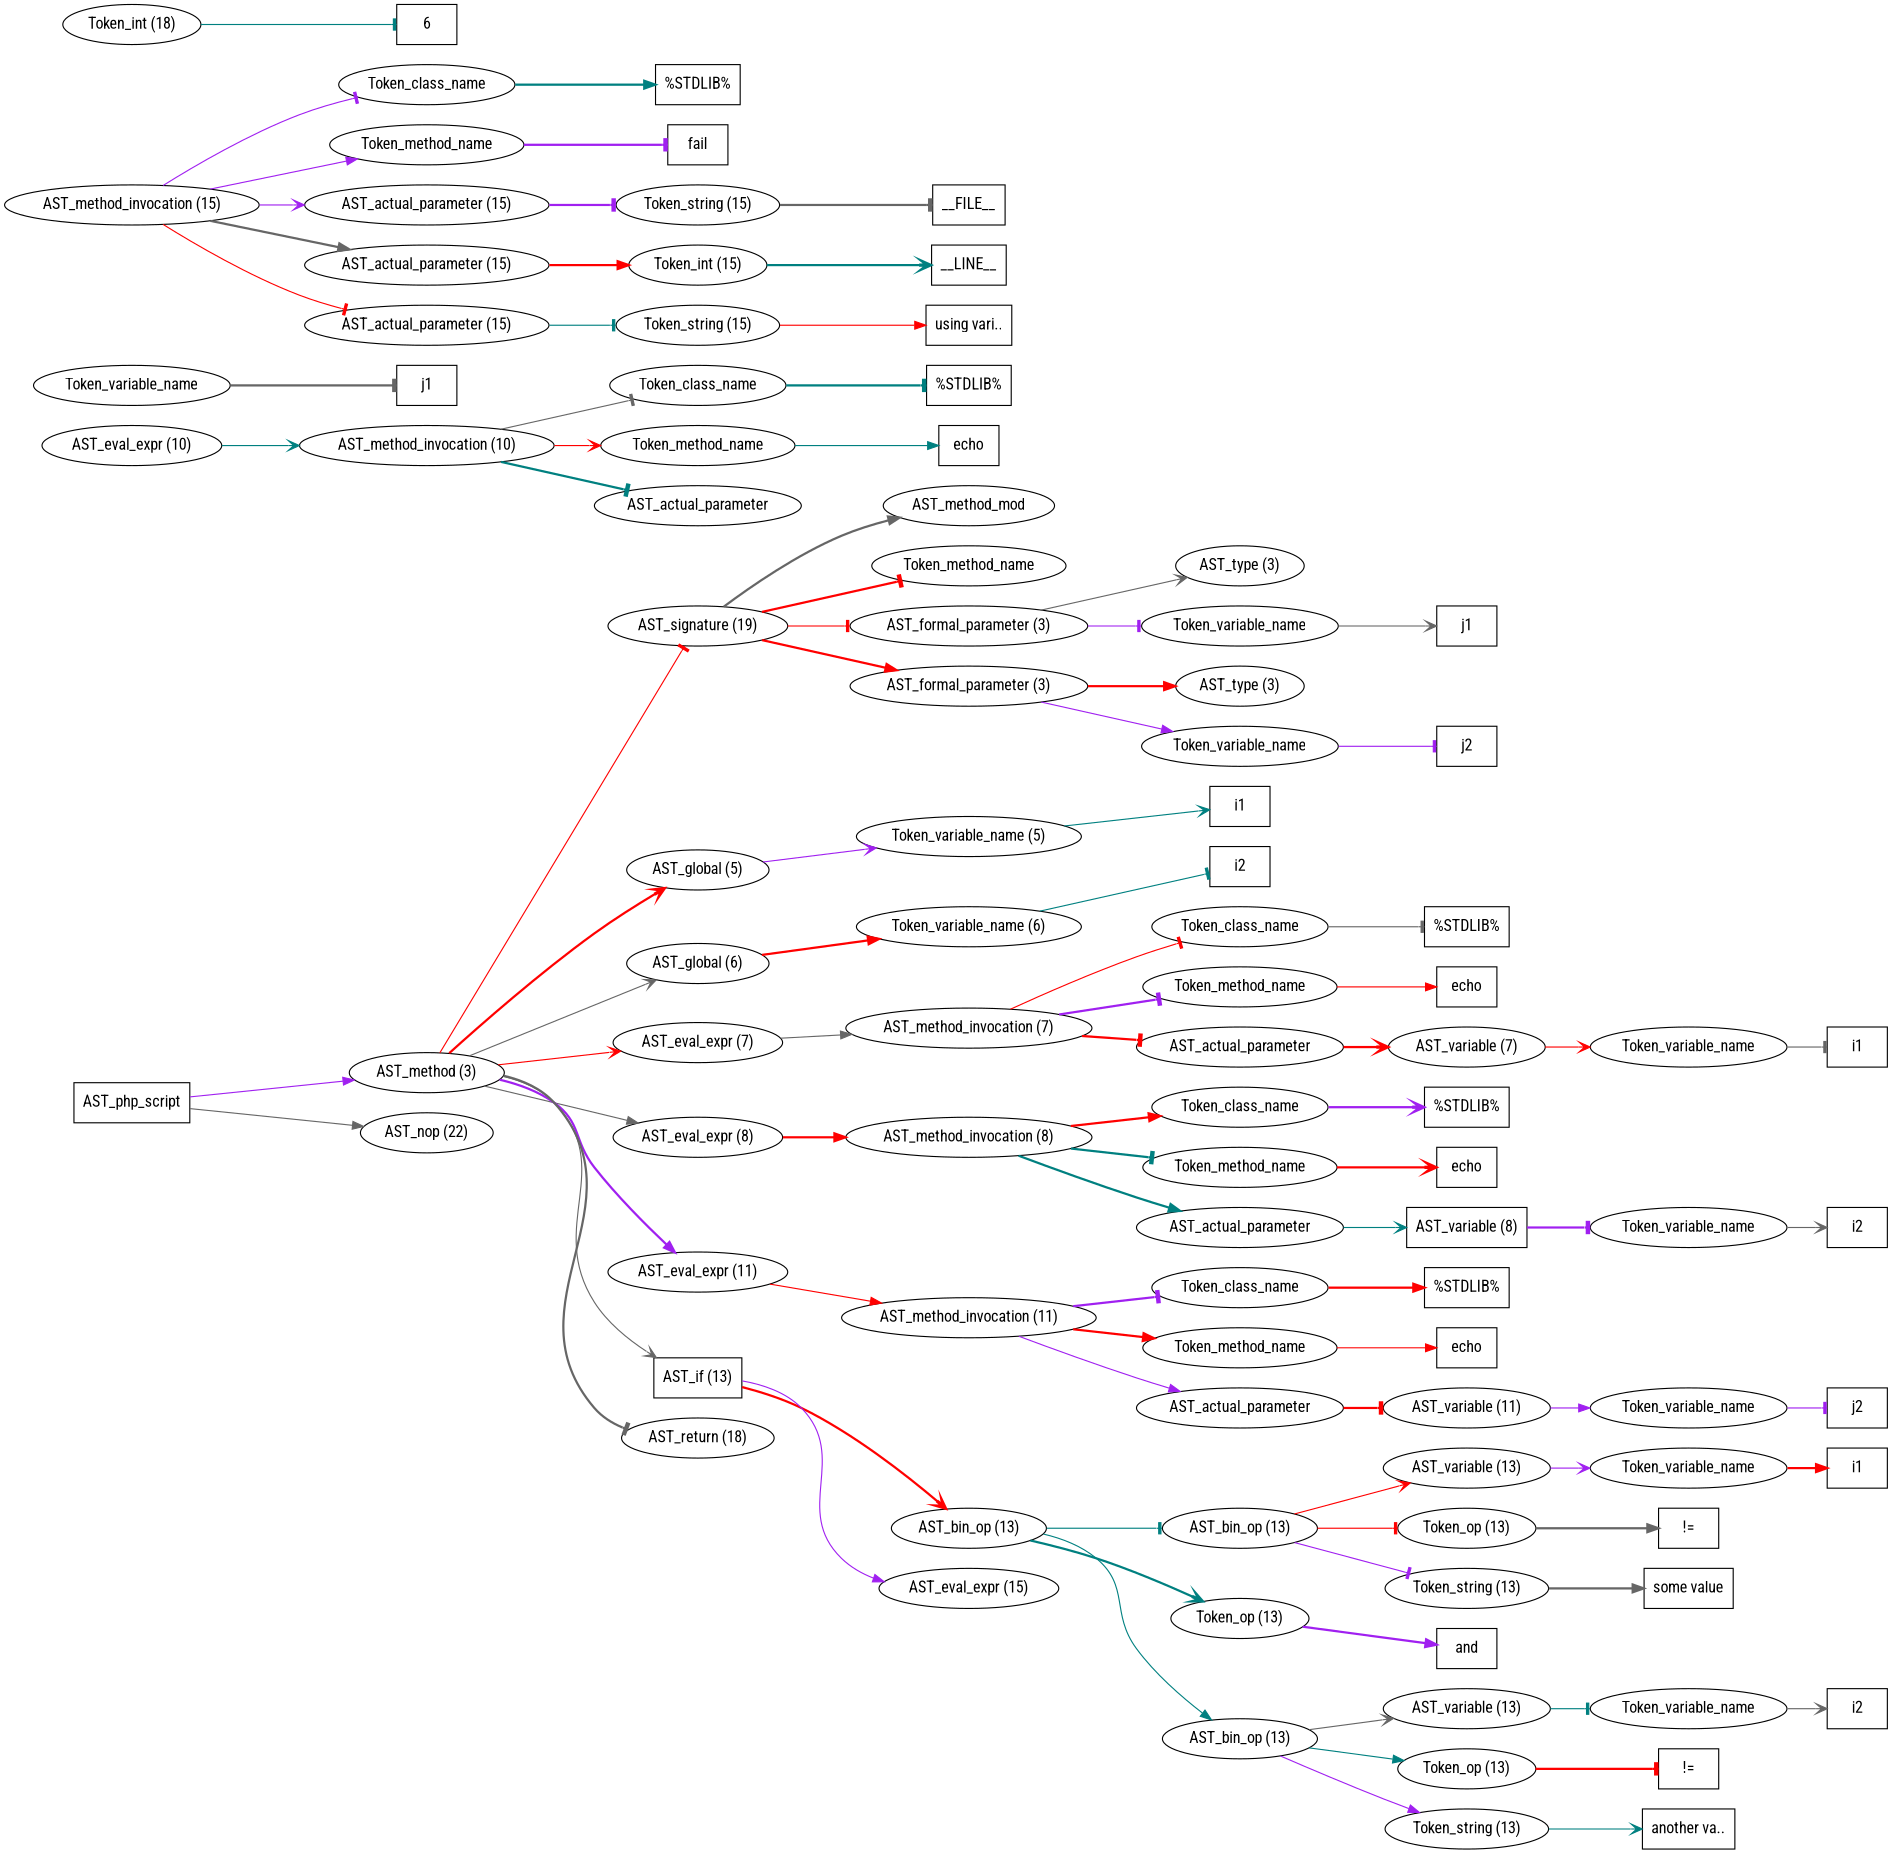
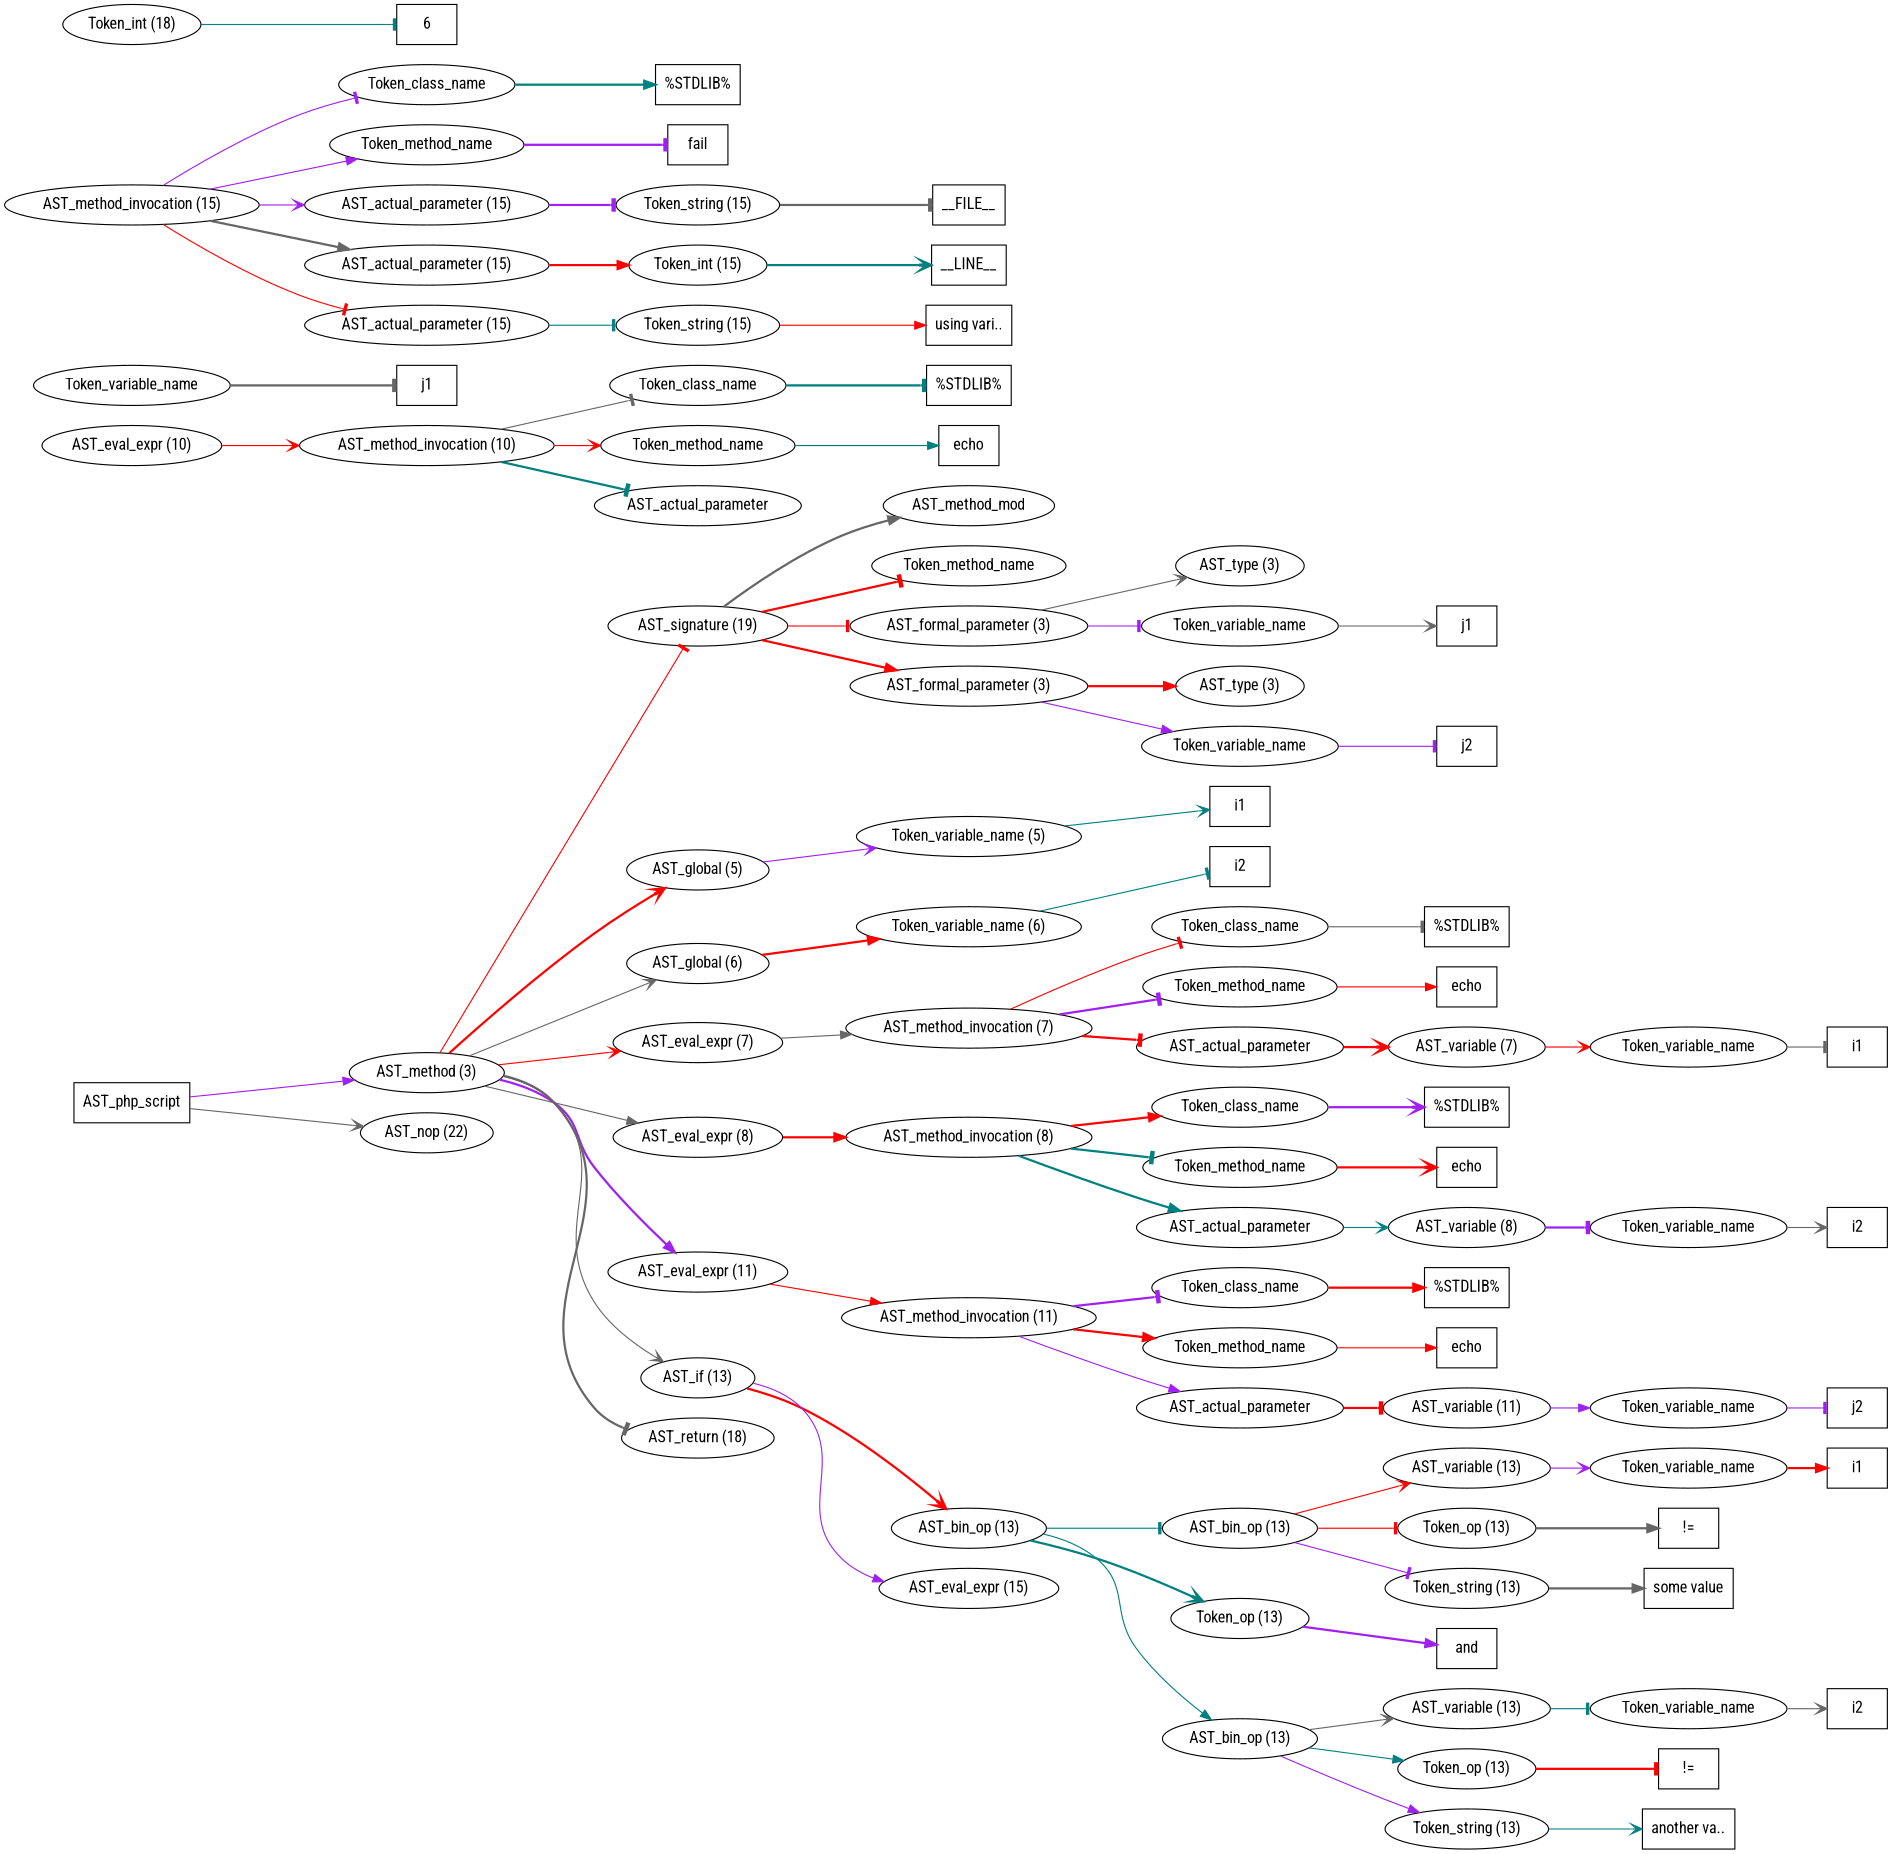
edge "AST_eval_expr (10)" -> "AST_method_invocation (10)": color teal -> red
edge "AST_php_script" -> "AST_nop (22)": arrowhead normal -> vee
node "AST_variable (8)": shape box -> ellipse
node "AST_if (13)": shape box -> ellipse
